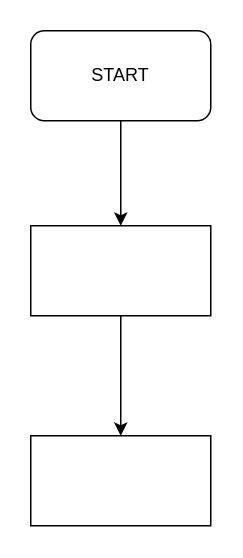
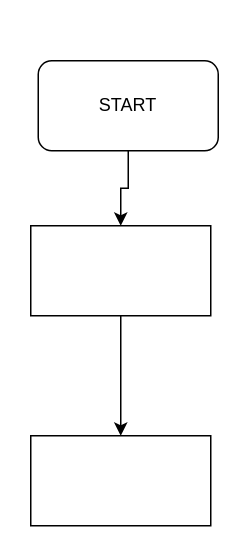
node "START": moved (121, 76) -> (128, 106)
